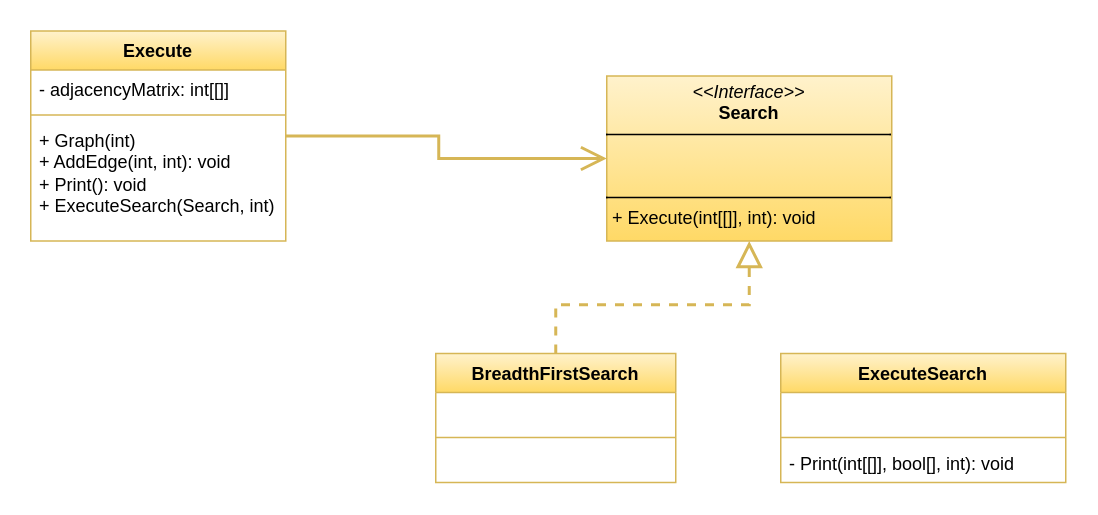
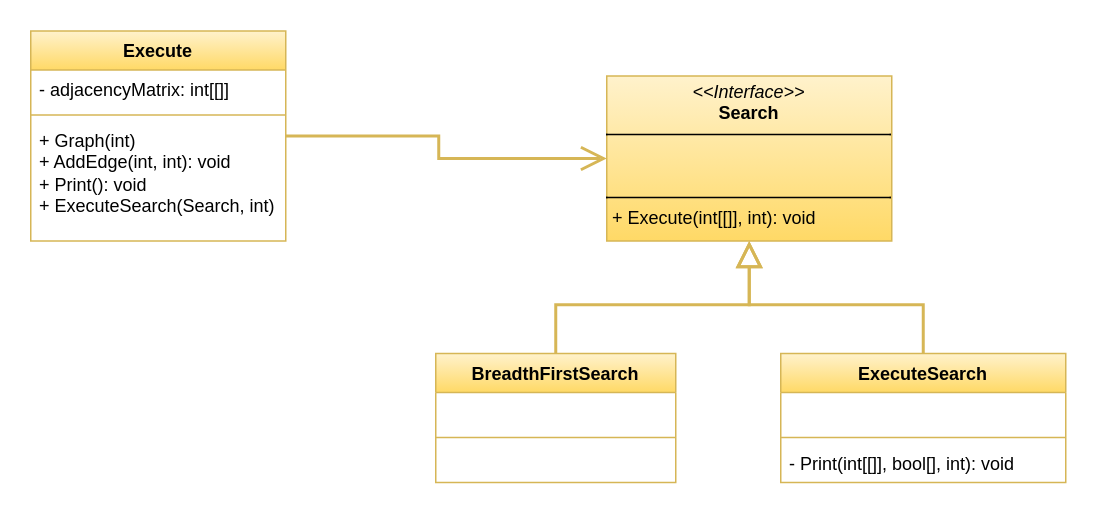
edge "BreadthFirstSearch" -> "<<Interface>> Search + Execute(int[[]], int): void": style dashed -> solid
edge "ExecuteSearch" -> "<<Interface>> Search + Execute(int[[]], int): void": added
